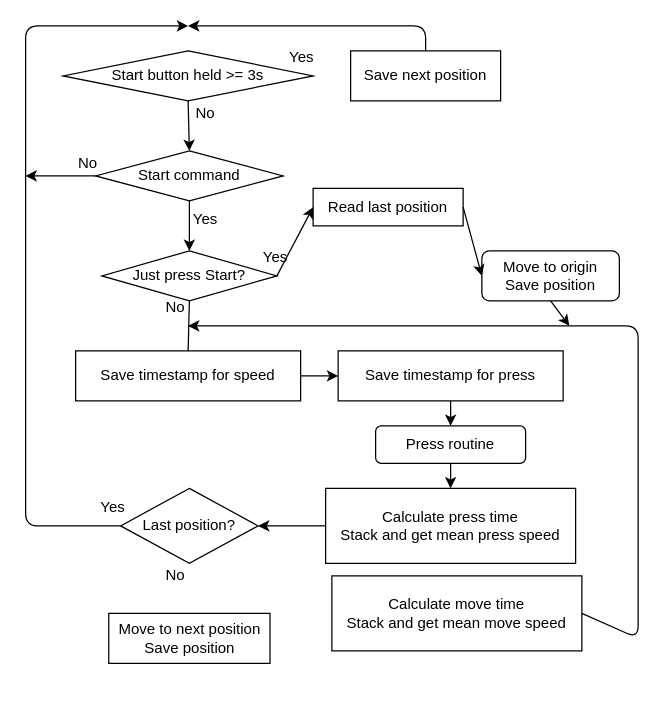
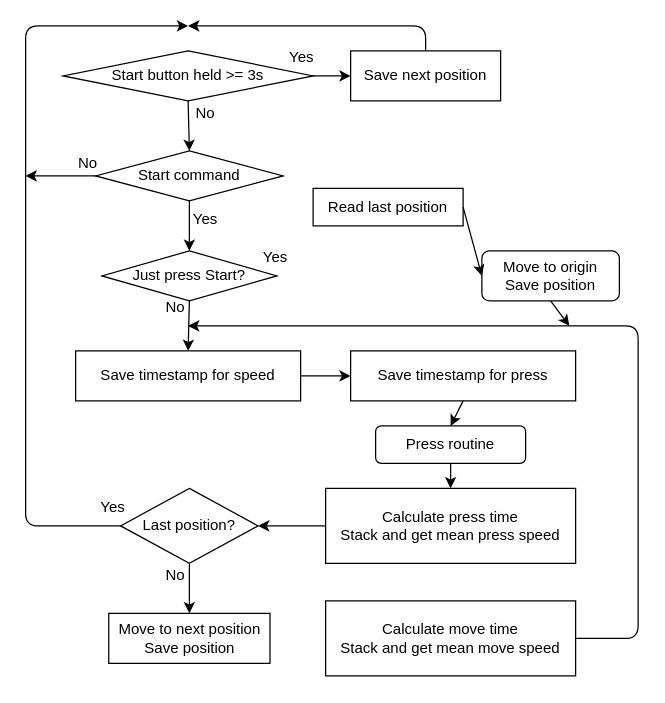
edge "Start button held >= 3s" -> "Save next position": added
edge "Just press Start?" -> "Read last position": removed
edge "Just press Start?" -- "Save timestamp for speed": arrowhead none -> classic
node "Save timestamp for press": moved (451, 376) -> (463, 376)
edge "Last position?" -> "Move to next position Save position": added
node "Calculate move time Stack and get mean move speed": moved (457, 613) -> (451, 638)
